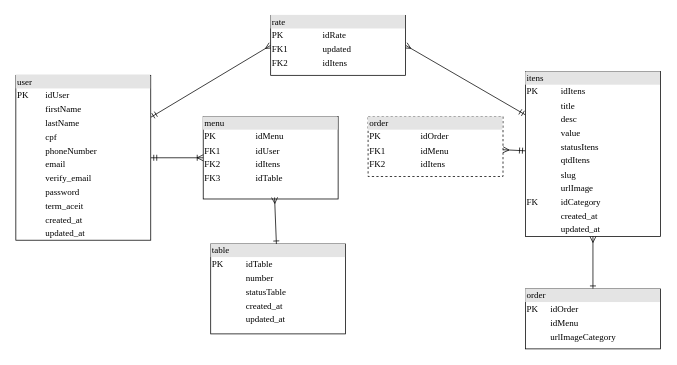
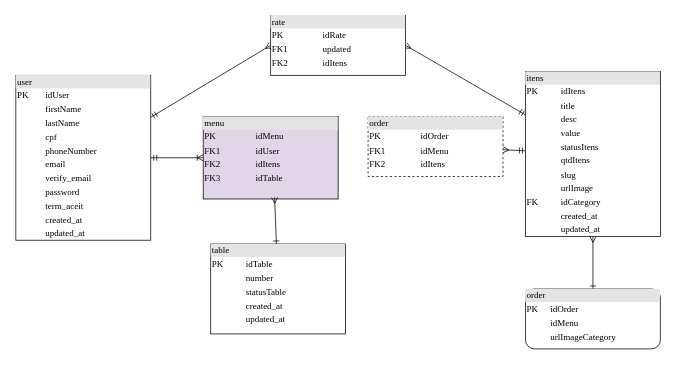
node "menu PK idMenu FK1 idUser FK2 idItens FK3 idTable": fillcolor #ffffff -> #e1d5e7
node "order PK idOrder idMenu urlImageCategory": shape rectangle -> rounded rectangle
